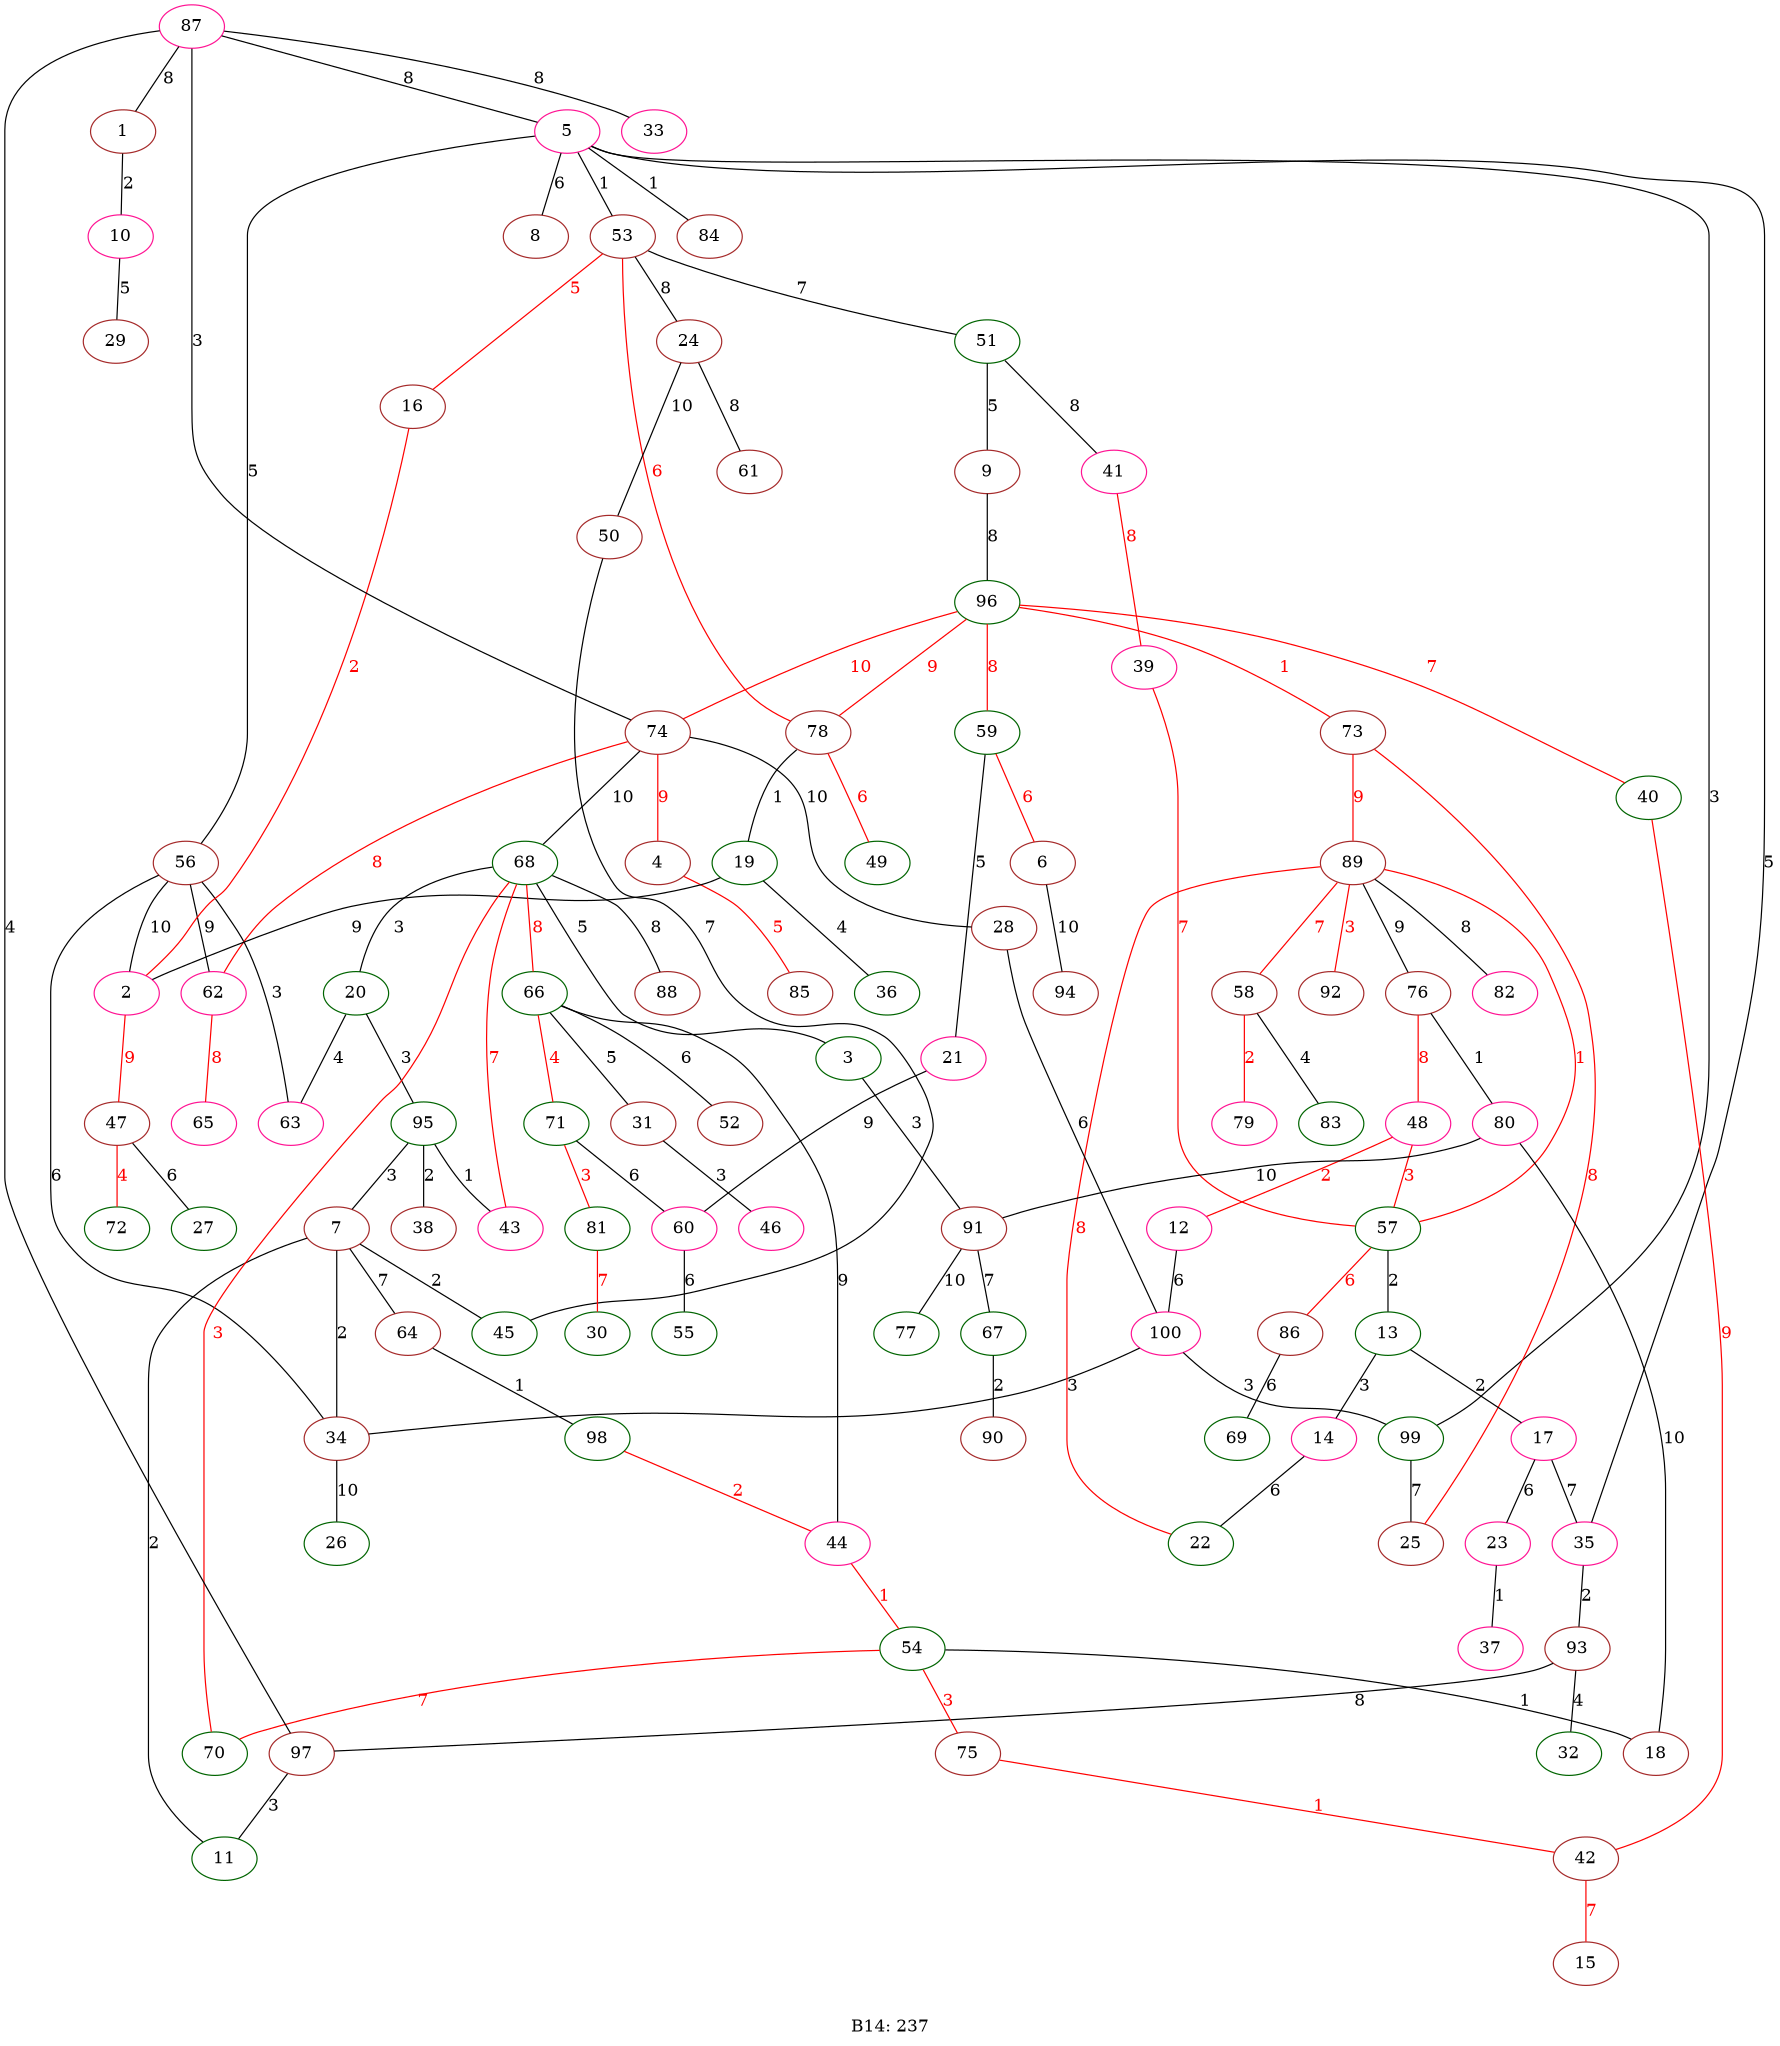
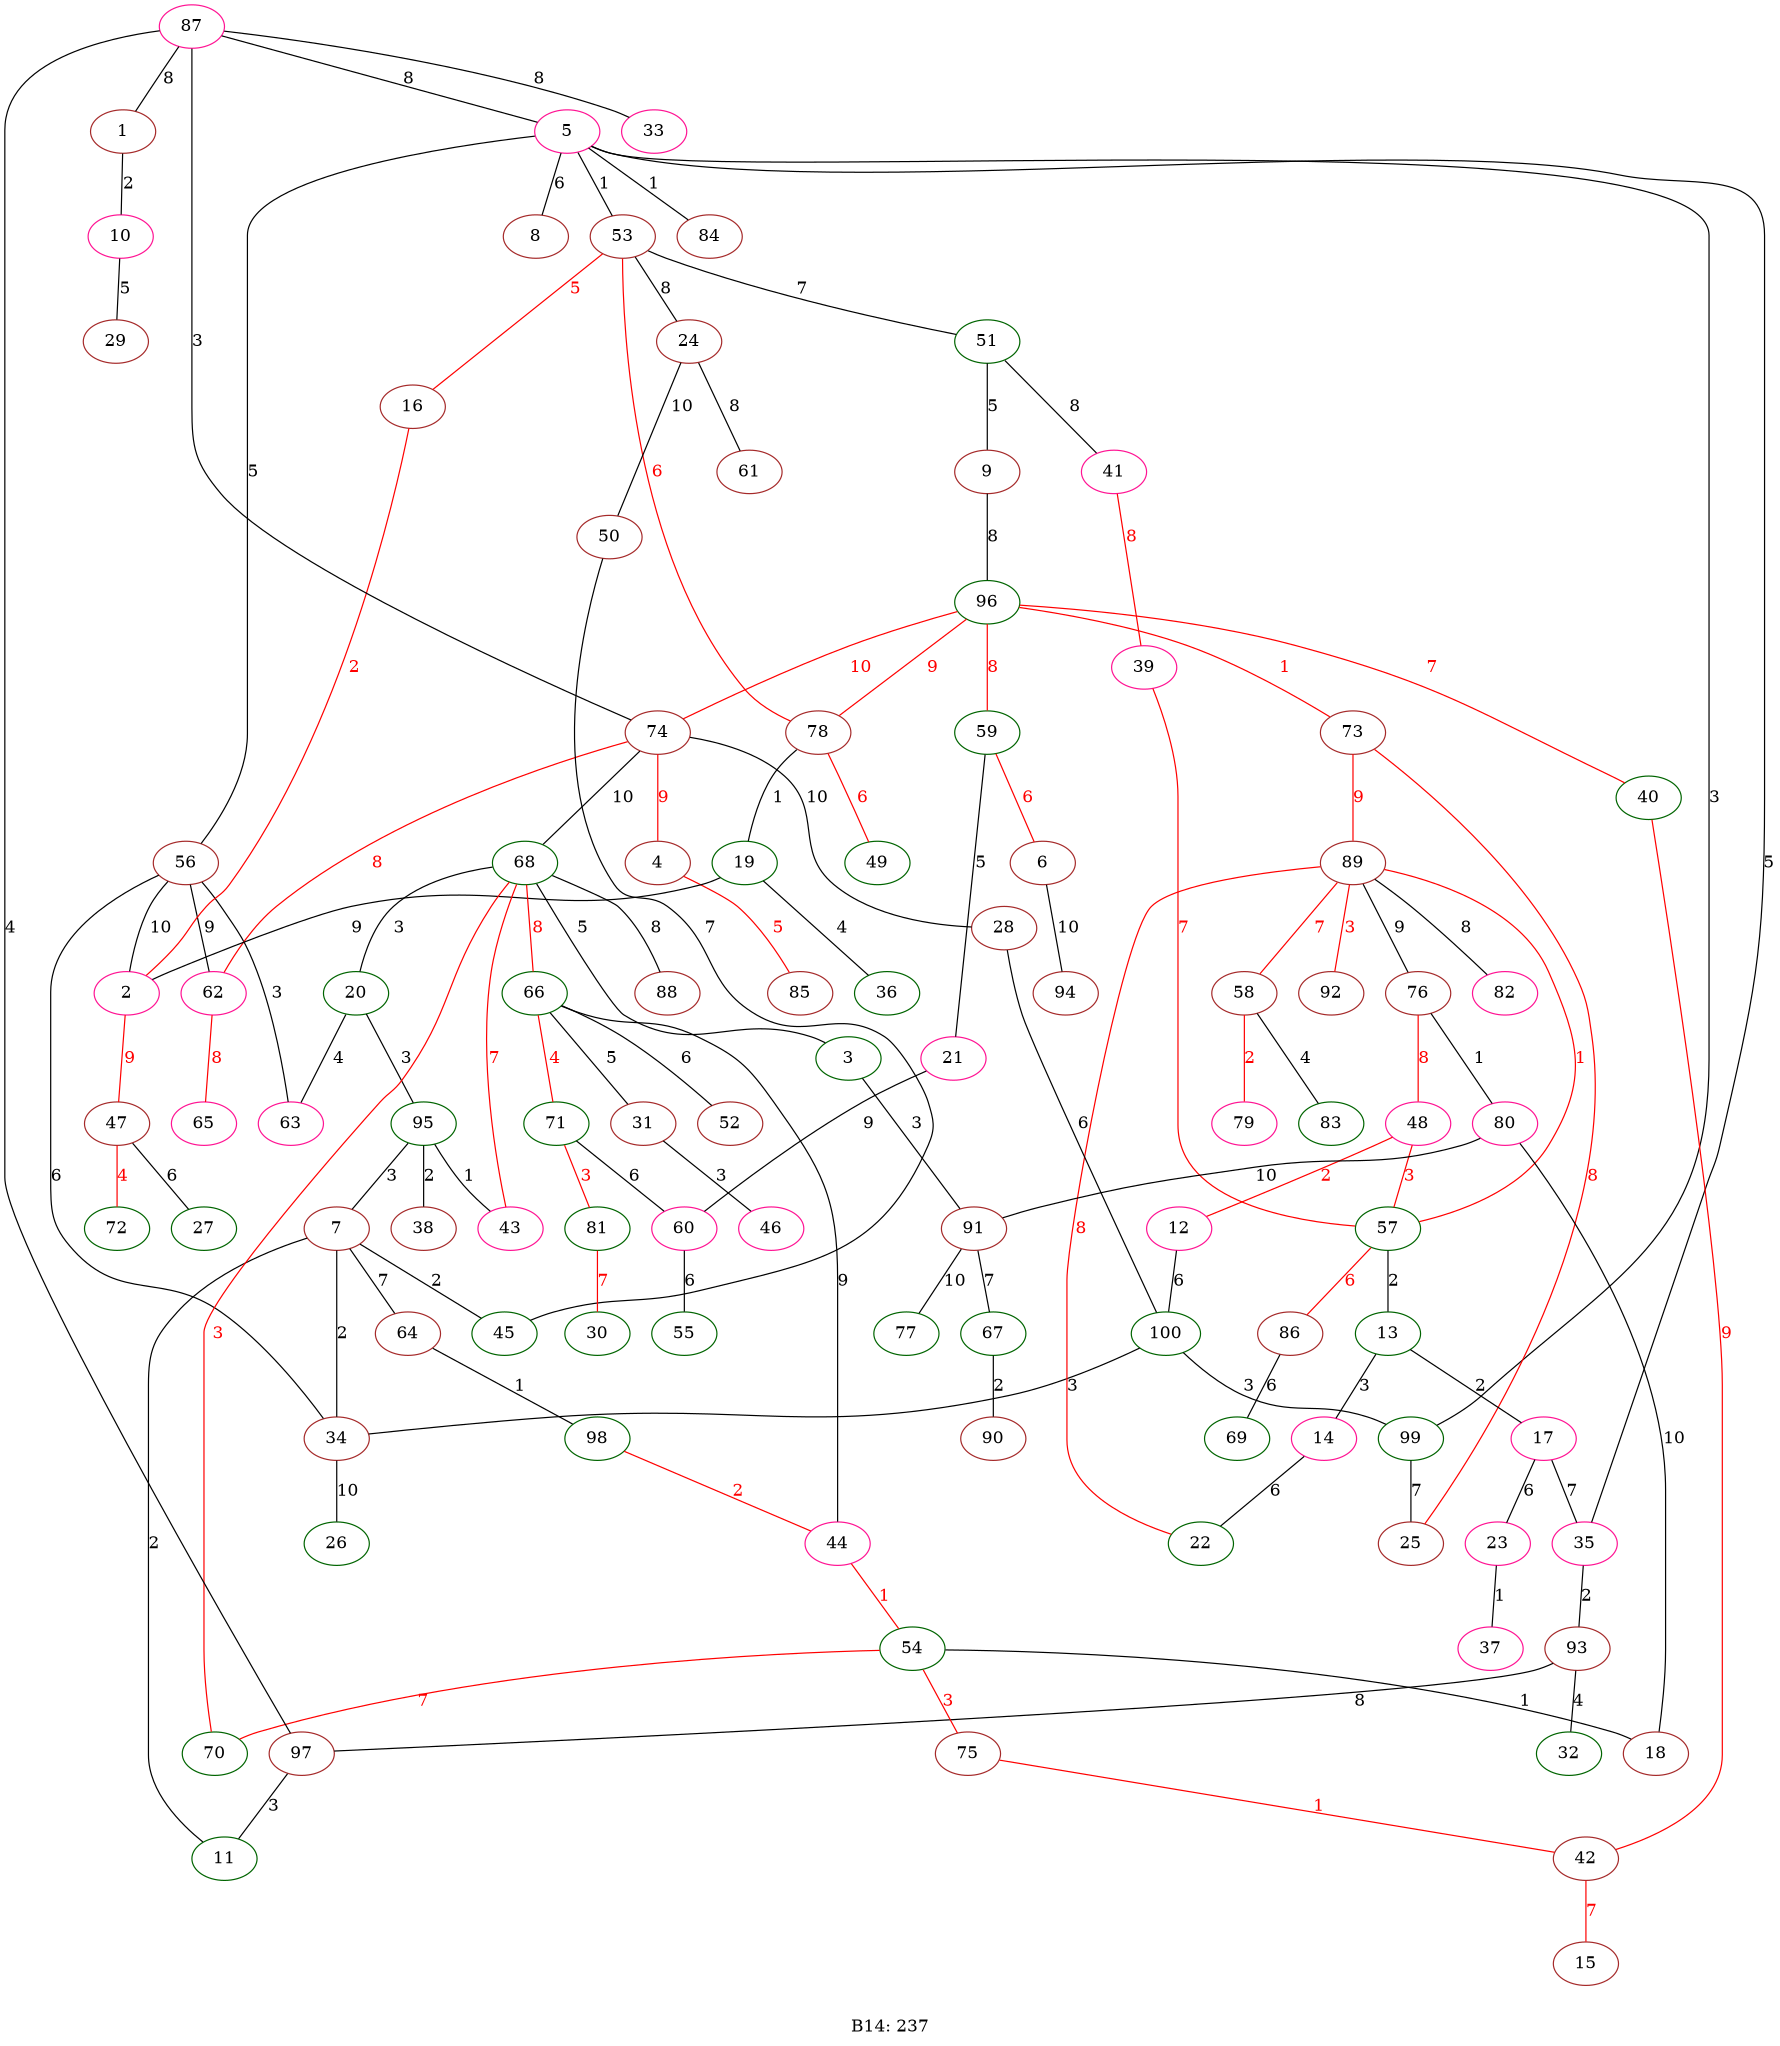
node "100": color deeppink -> darkgreen
